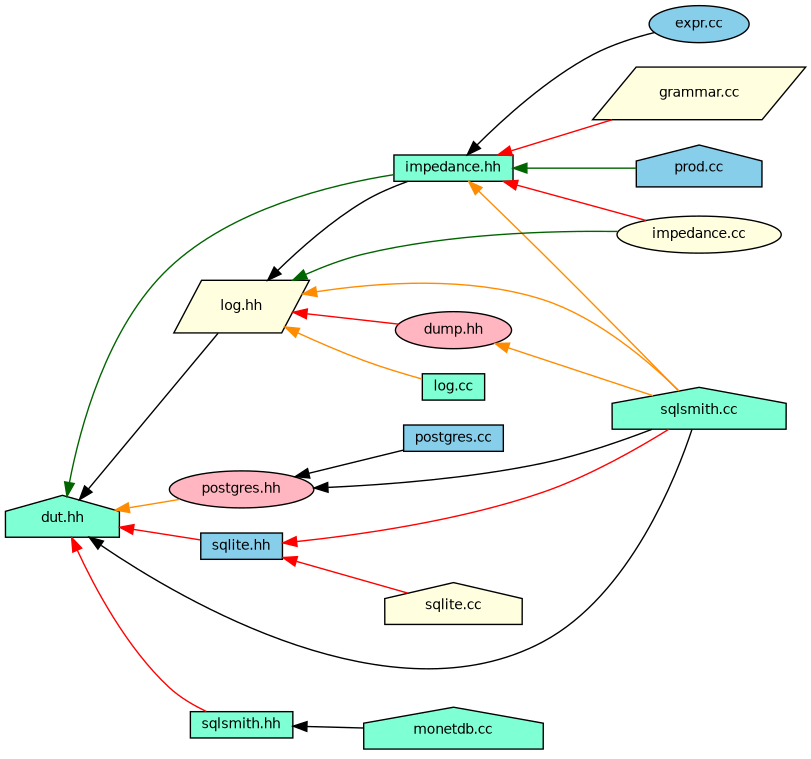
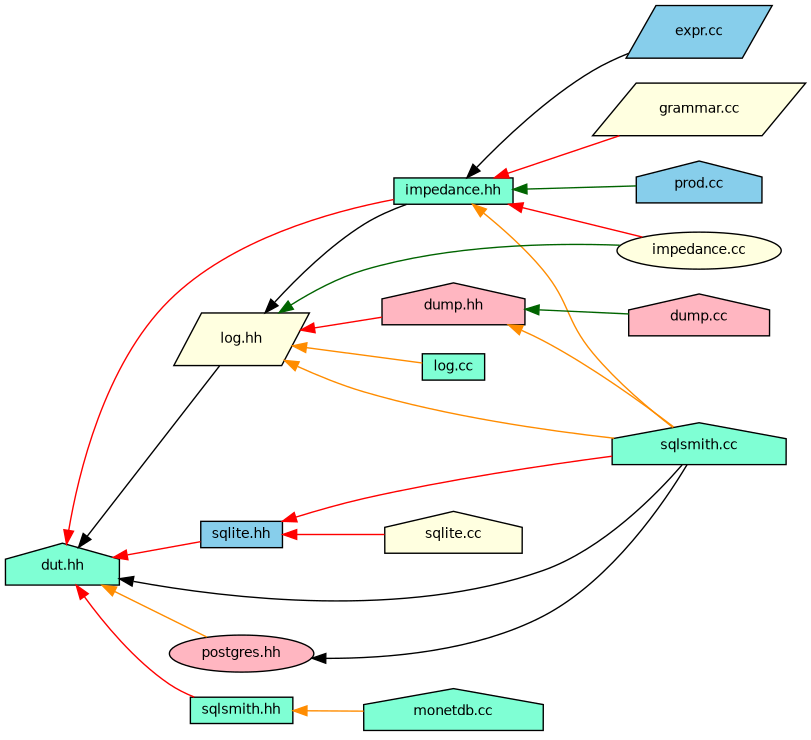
node "expr.cc": shape ellipse -> parallelogram
edge "impedance.hh" -> "dut.hh": color darkgreen -> red
node "dump.cc": added
node "dump.hh": shape ellipse -> house
node "postgres.cc": removed
edge "monetdb.cc" -> "sqlsmith.hh": color black -> darkorange
